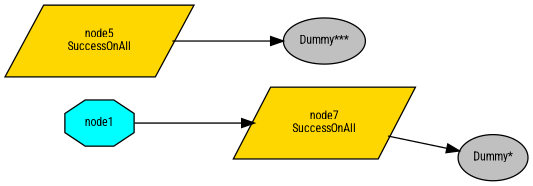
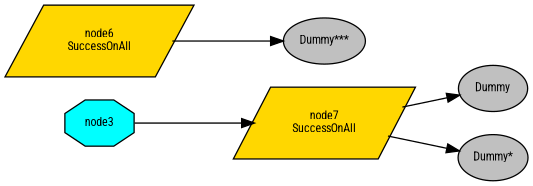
node "node5 SuccessOnAll": label "node5 SuccessOnAll" -> "node6 SuccessOnAll"
node "Dummy": added
node "node1": label "node1" -> "node3"
